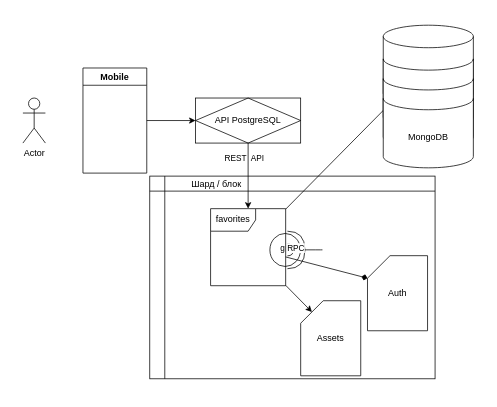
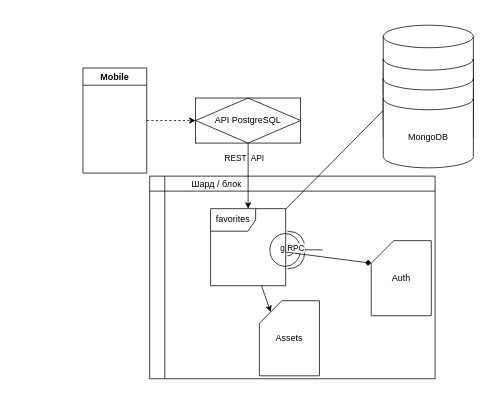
node "Actor": removed
edge "Mobile" -> "API PostgreSQL": style solid -> dashed
node "Auth": moved (397, 293) -> (401, 278)
node "Assets": moved (330, 338) -> (289, 338)
